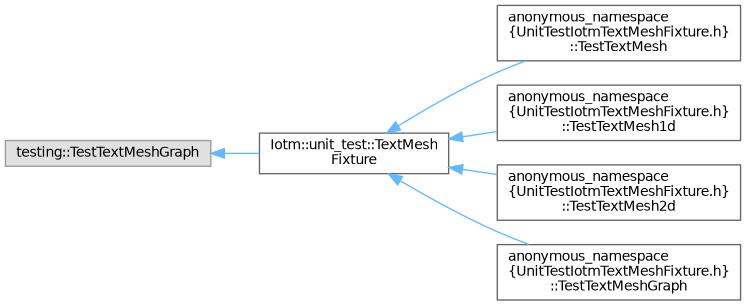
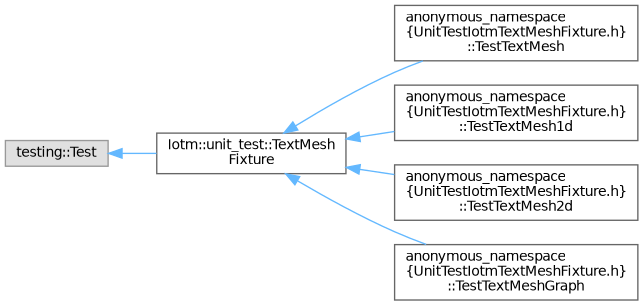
node "testing::TestTextMeshGraph": label "testing::TestTextMeshGraph" -> "testing::Test"
